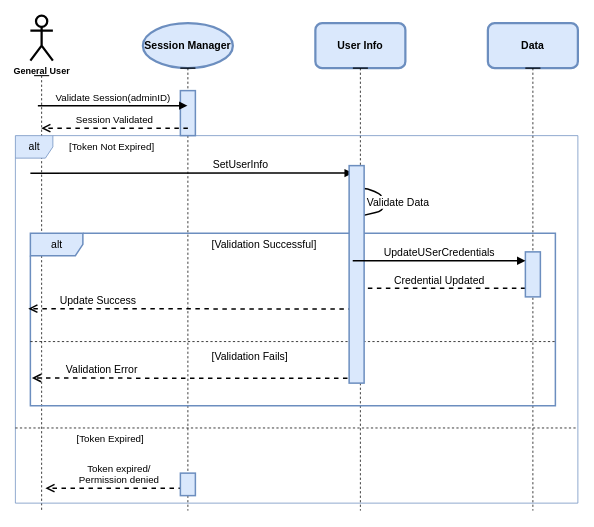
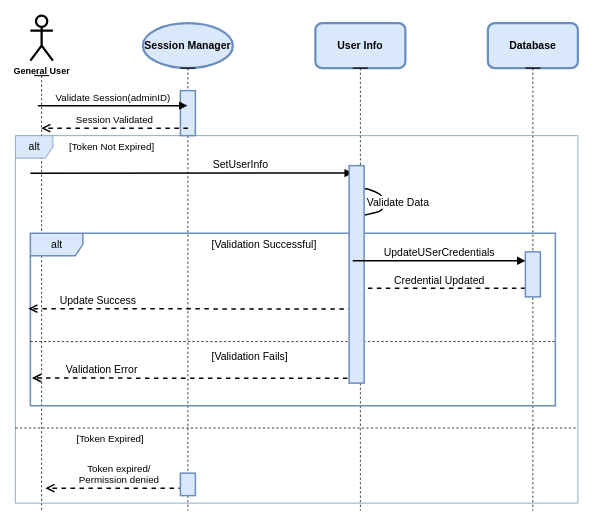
node "Data": label "Data" -> "Database"
